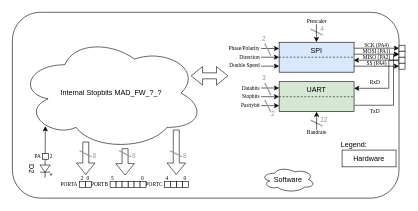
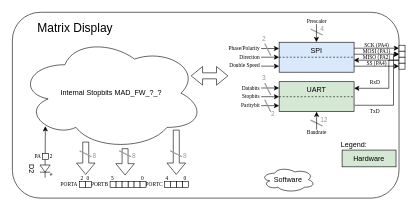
node "Matrix Display": added
node "Hardware": fillcolor #ffffff -> #d5e8d4
